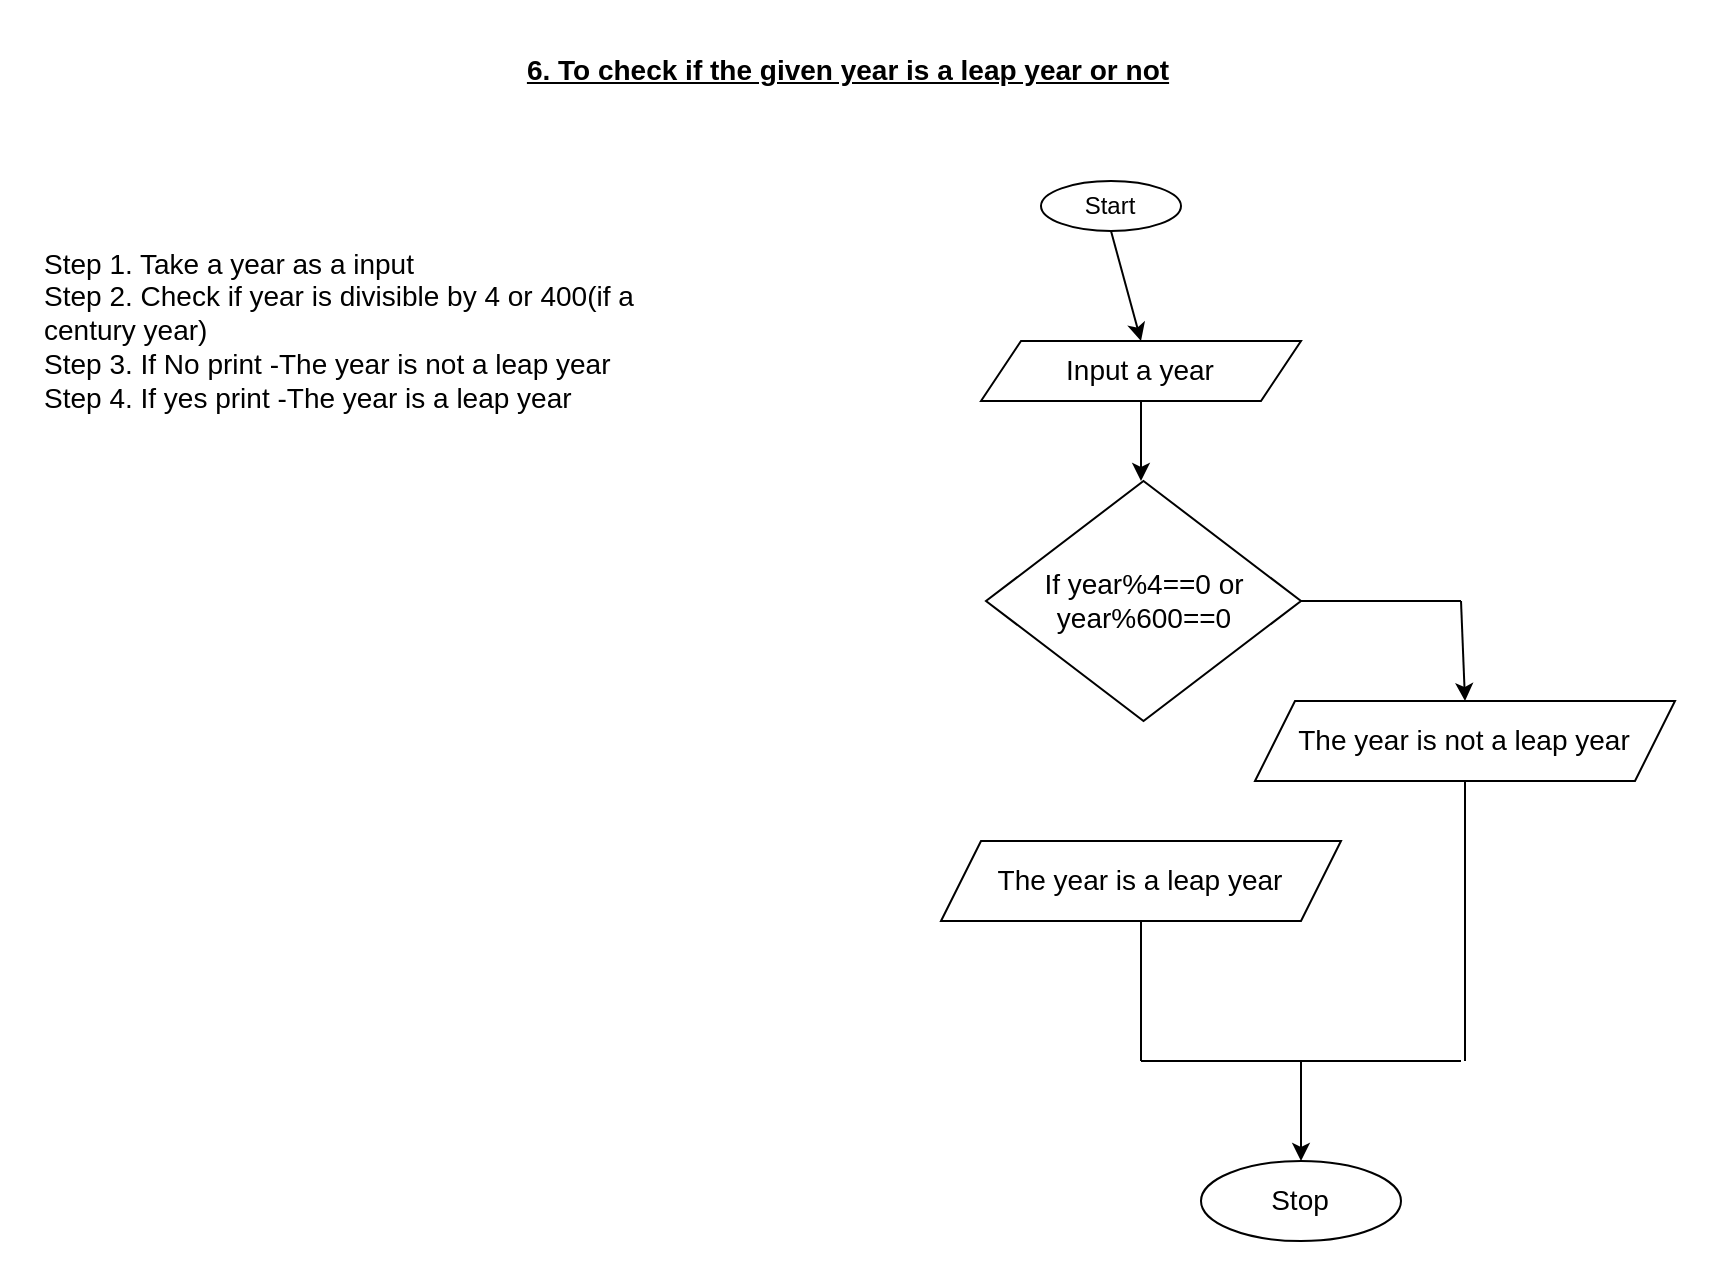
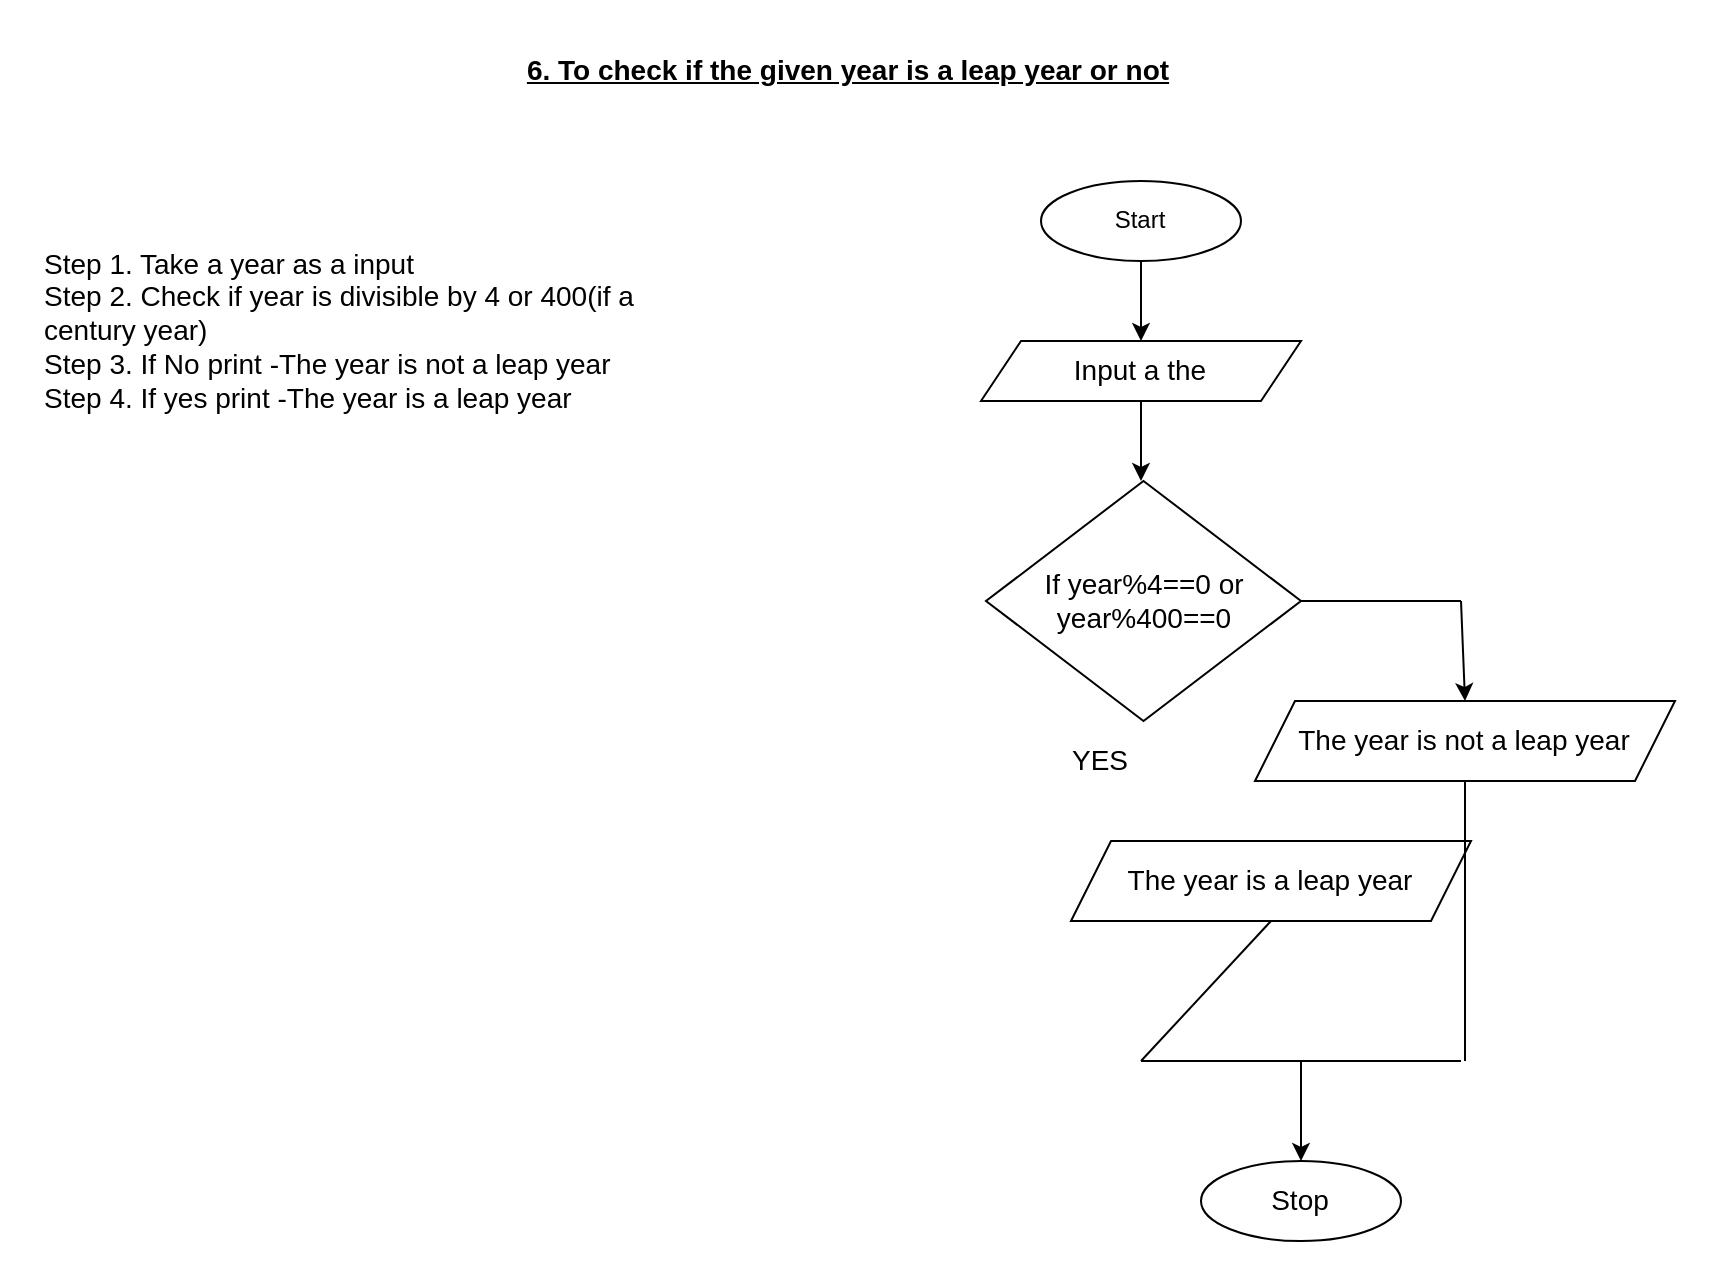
node "Start": size 140x50 -> 200x80
node "Input a year": label "Input a year" -> "Input a the"
node "If year%4==0 or year%600==0": label "If year%4==0 or year%600==0" -> "If year%4==0 or year%400==0"
node "YES": added
node "The year is a leap year": moved (1141, 881) -> (1271, 881)
